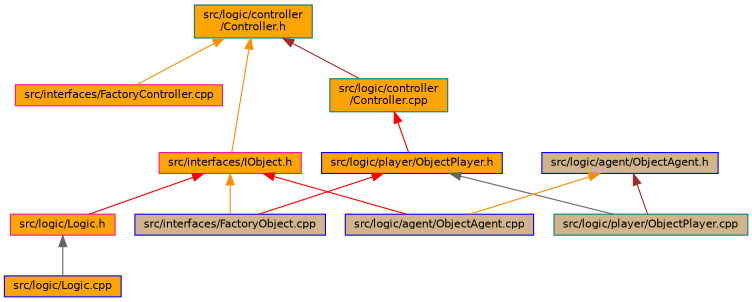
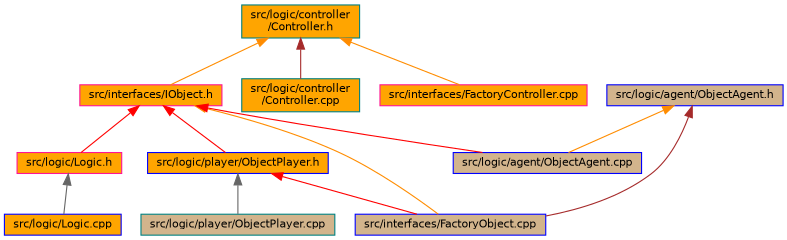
edge "src/logic/player/ObjectPlayer.h" -> "src/logic/controller /Controller.cpp": now "src/logic/player/ObjectPlayer.h" -> "src/interfaces/IObject.h"
edge "src/logic/player/ObjectPlayer.cpp" -> "src/logic/agent/ObjectAgent.h": now "src/interfaces/FactoryObject.cpp" -> "src/logic/agent/ObjectAgent.h"
